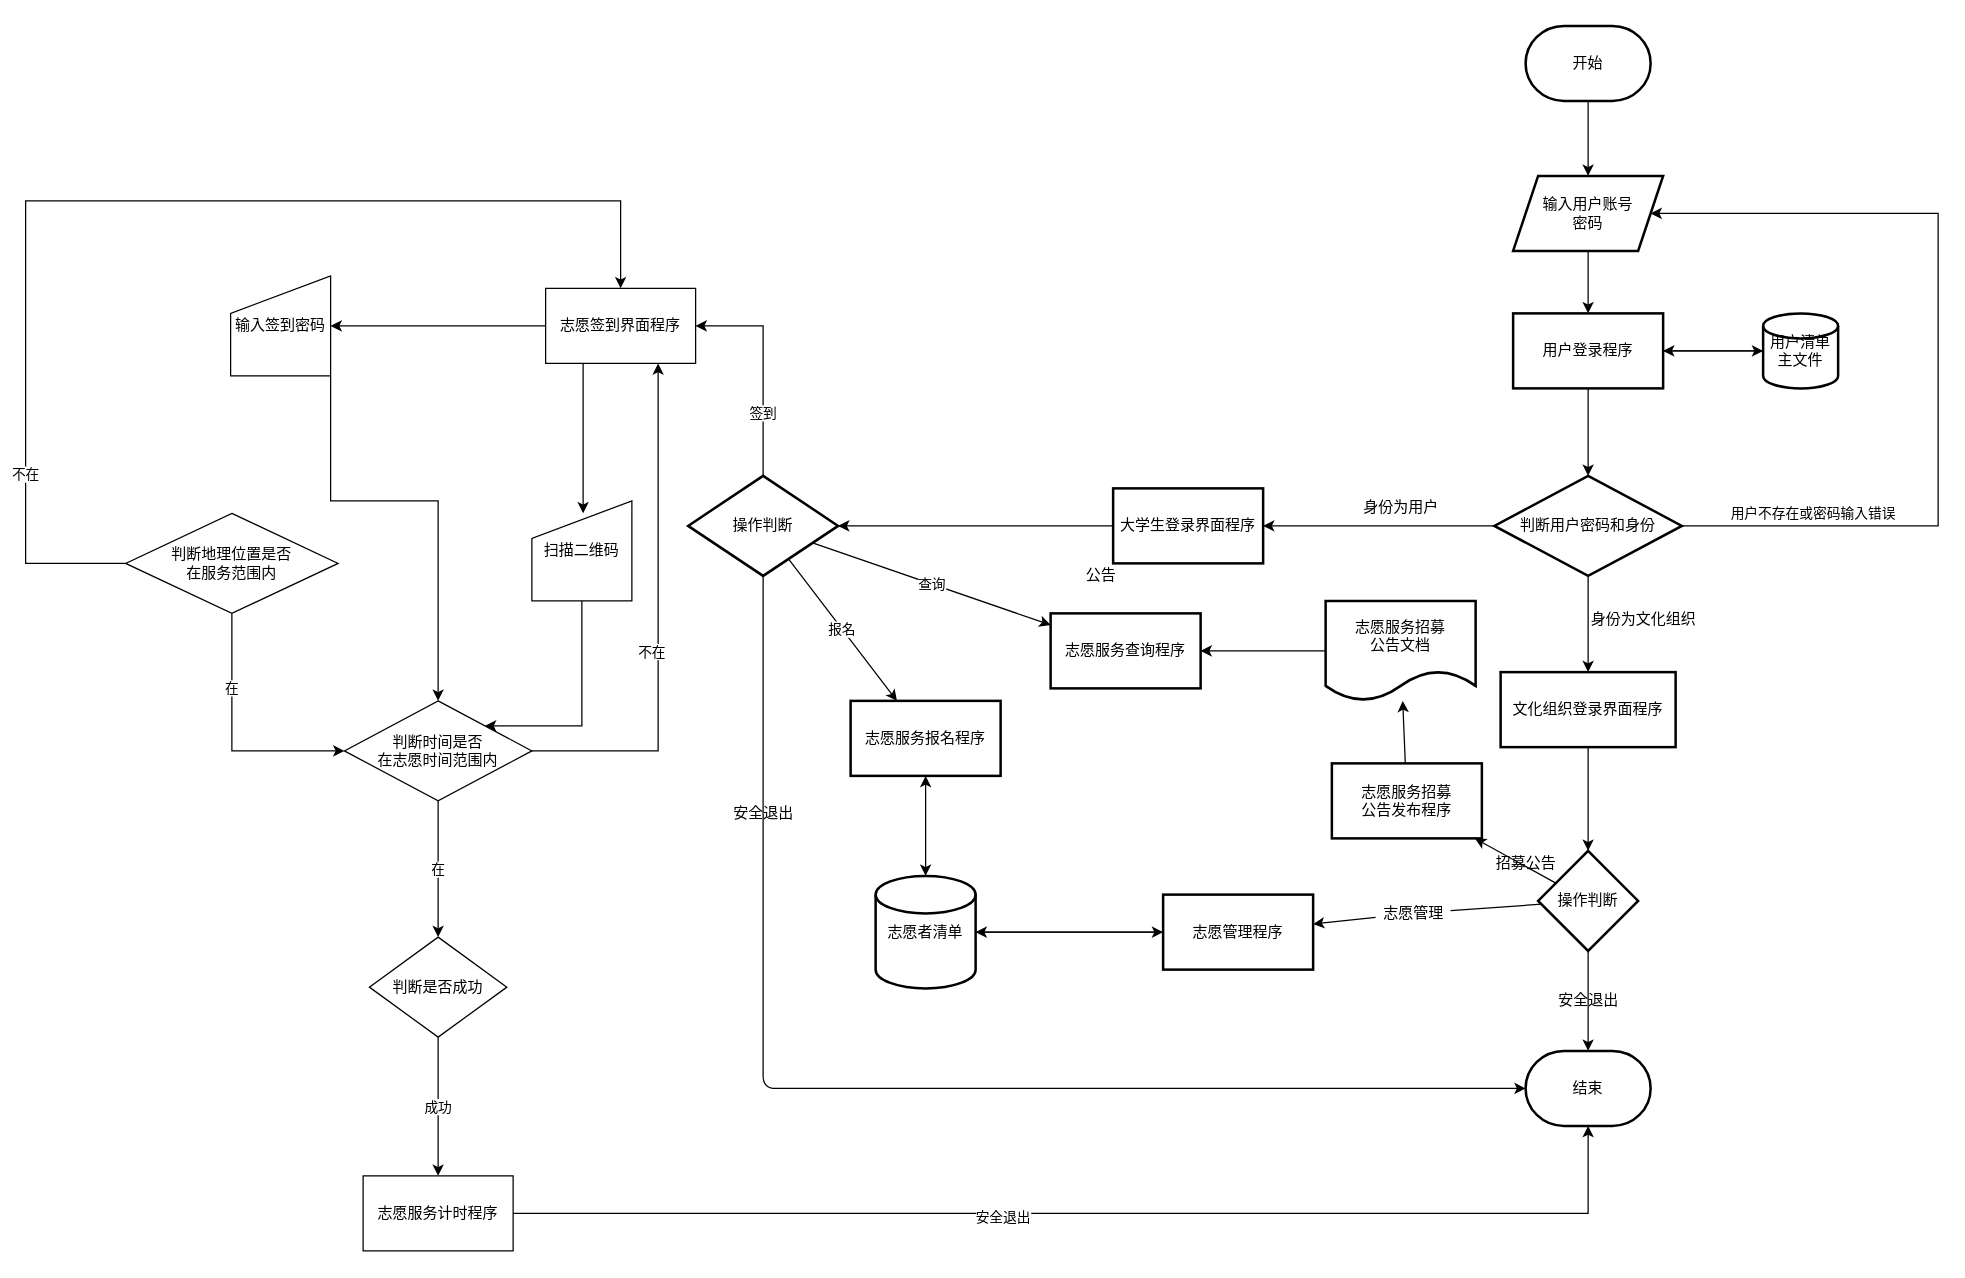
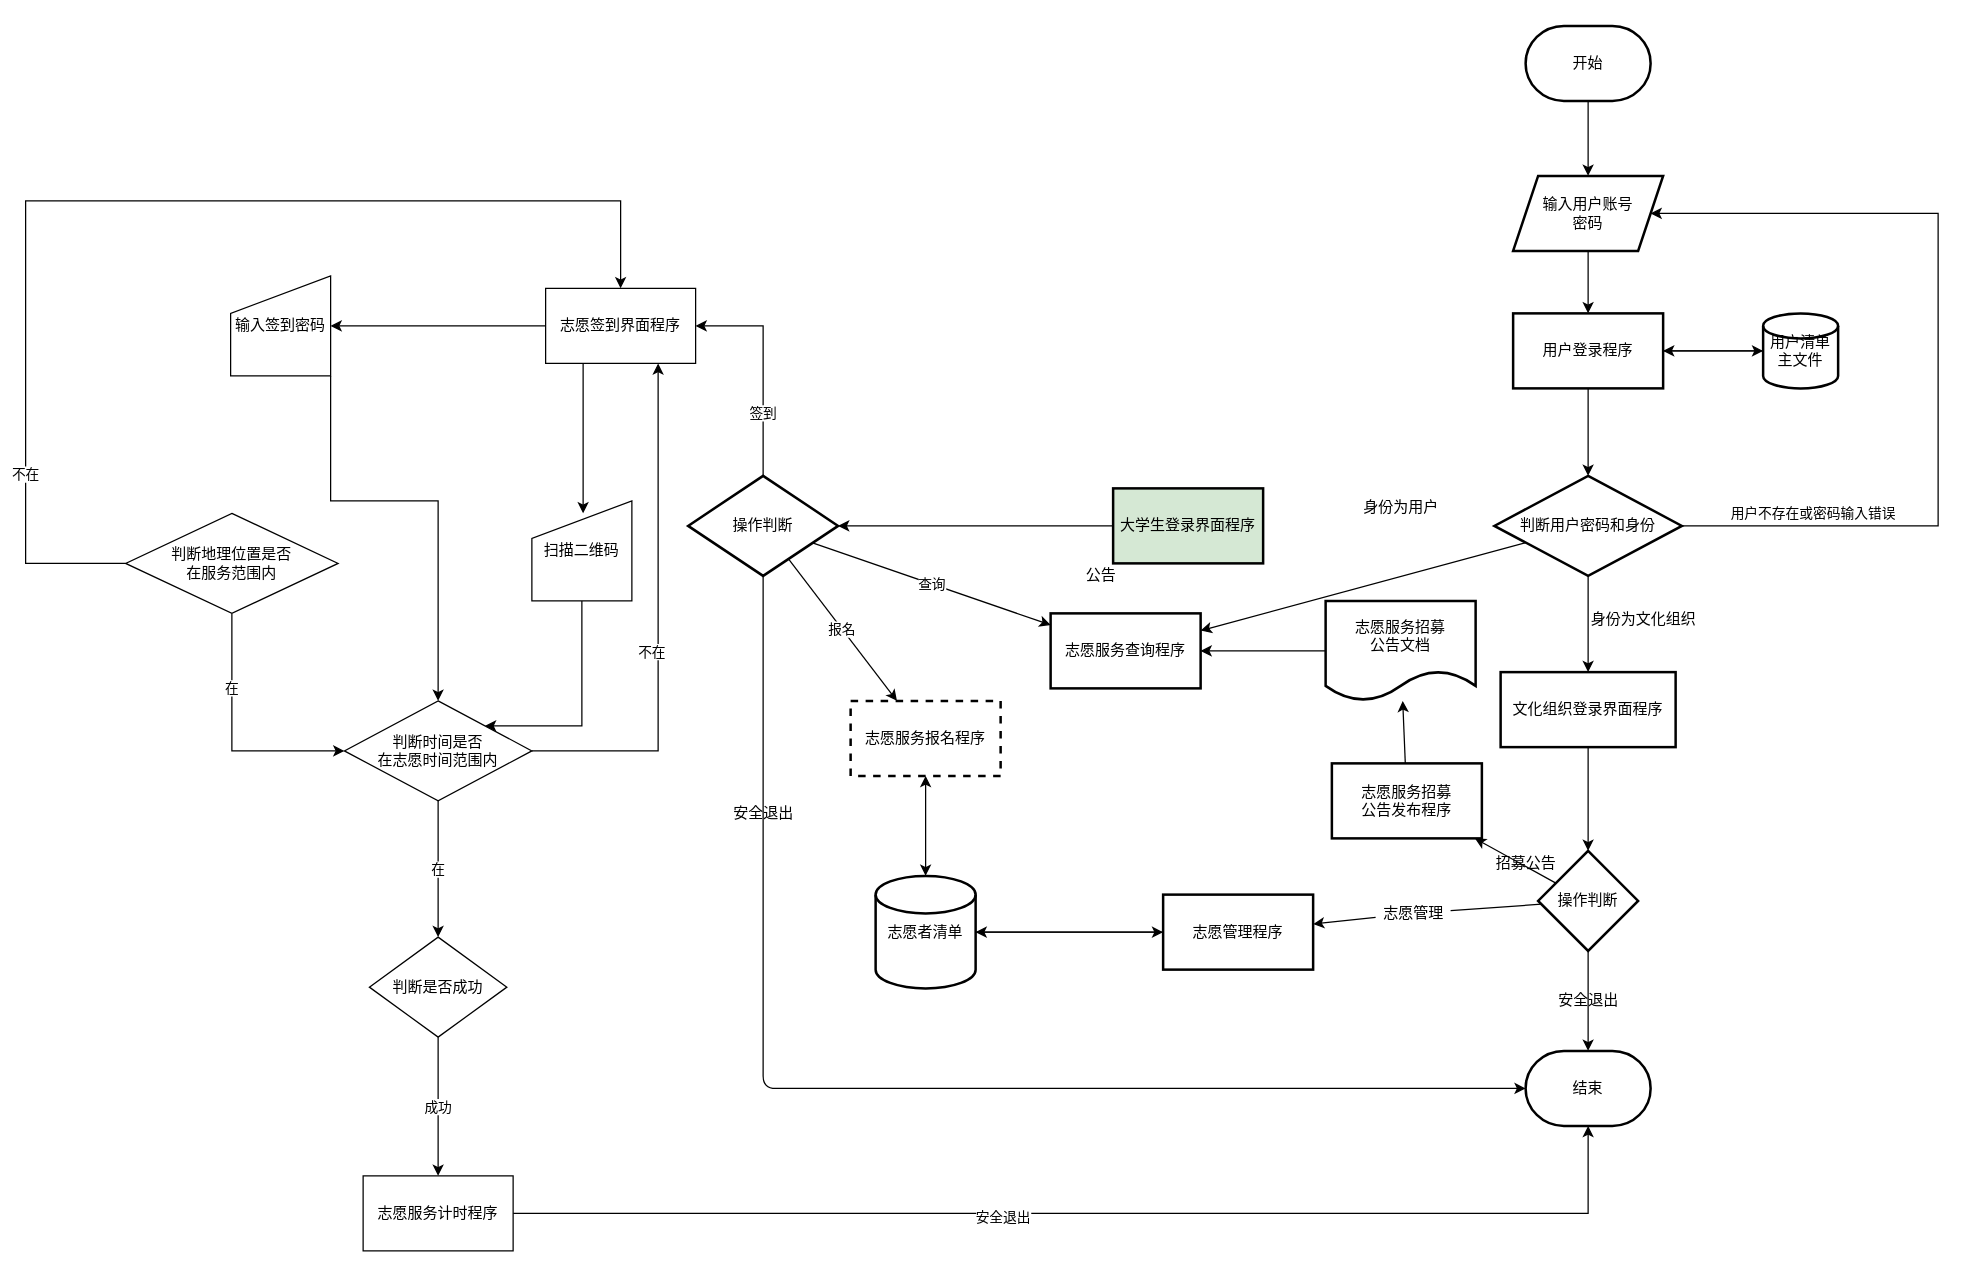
node "大学生登录界面程序": fillcolor #ffffff -> #d5e8d4
edge "判断用户密码和身份" -> "大学生登录界面程序": now "判断用户密码和身份" -> "志愿服务查询程序"
node "志愿服务报名程序": style solid -> dashed
